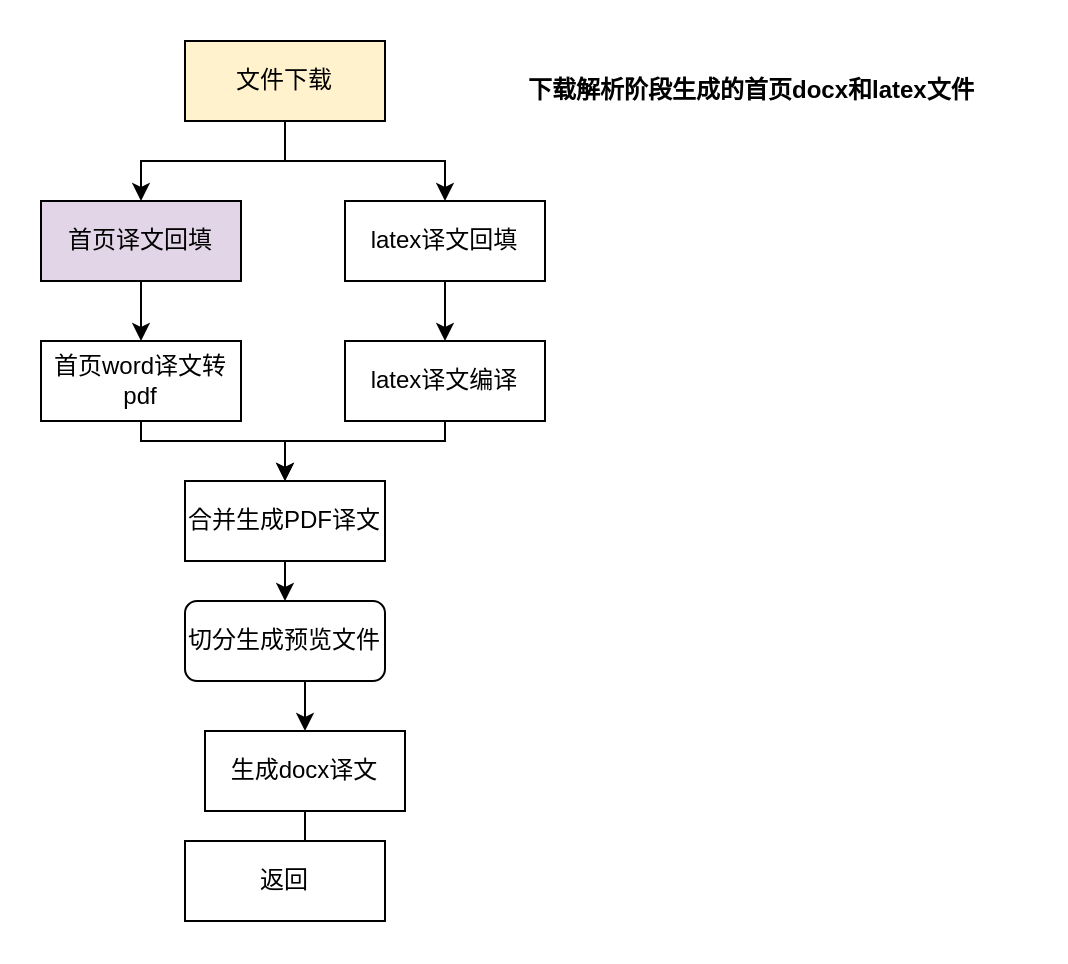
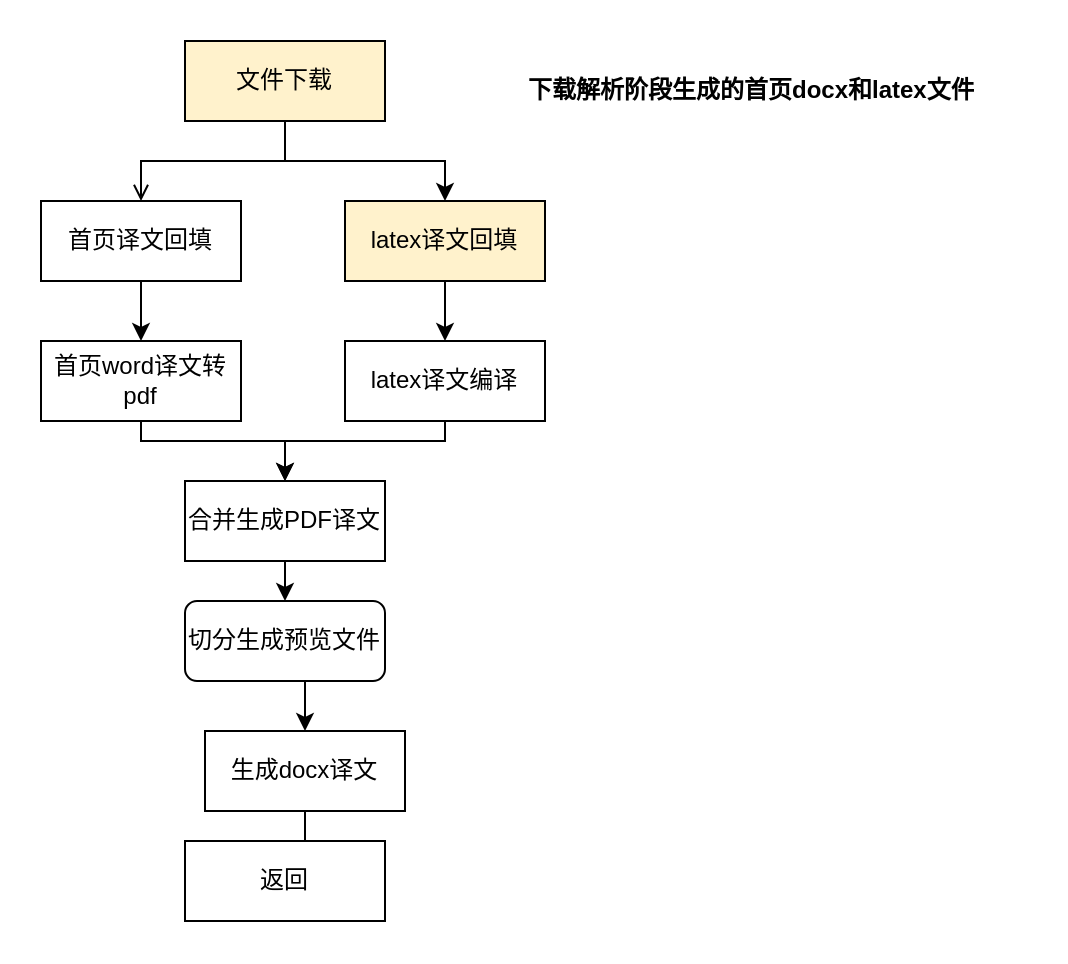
edge "文件下载" -> "首页译文回填": arrowhead classic -> open
node "首页译文回填": fillcolor #e1d5e7 -> #ffffff
node "latex译文回填": fillcolor #ffffff -> #fff2cc
